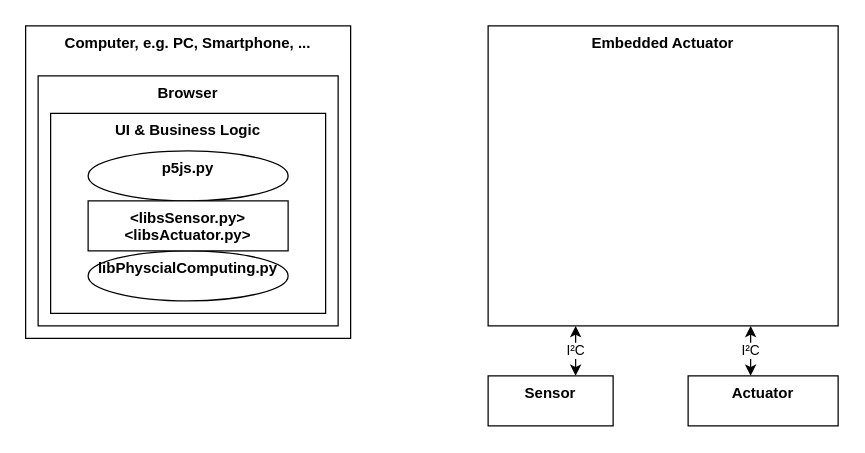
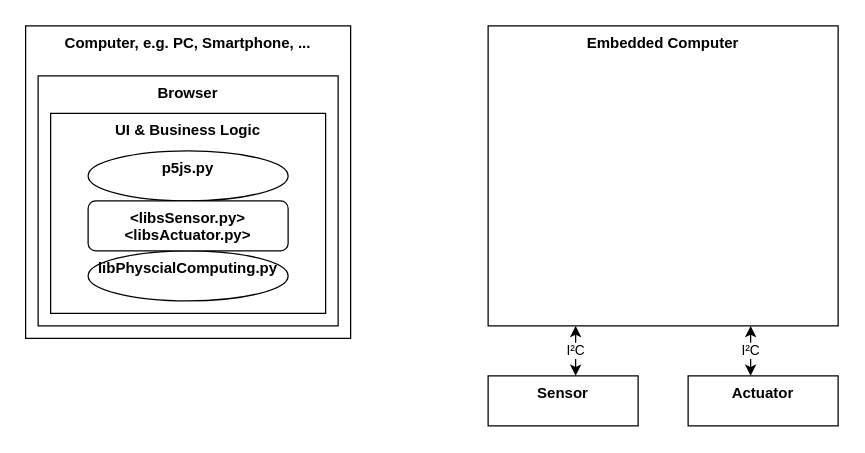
node "Embedded Actuator": label "Embedded Actuator" -> "Embedded Computer"
node "<libsSensor.py> <libsActuator.py>": shape rectangle -> rounded rectangle
node "Sensor": size 125x50 -> 150x50
